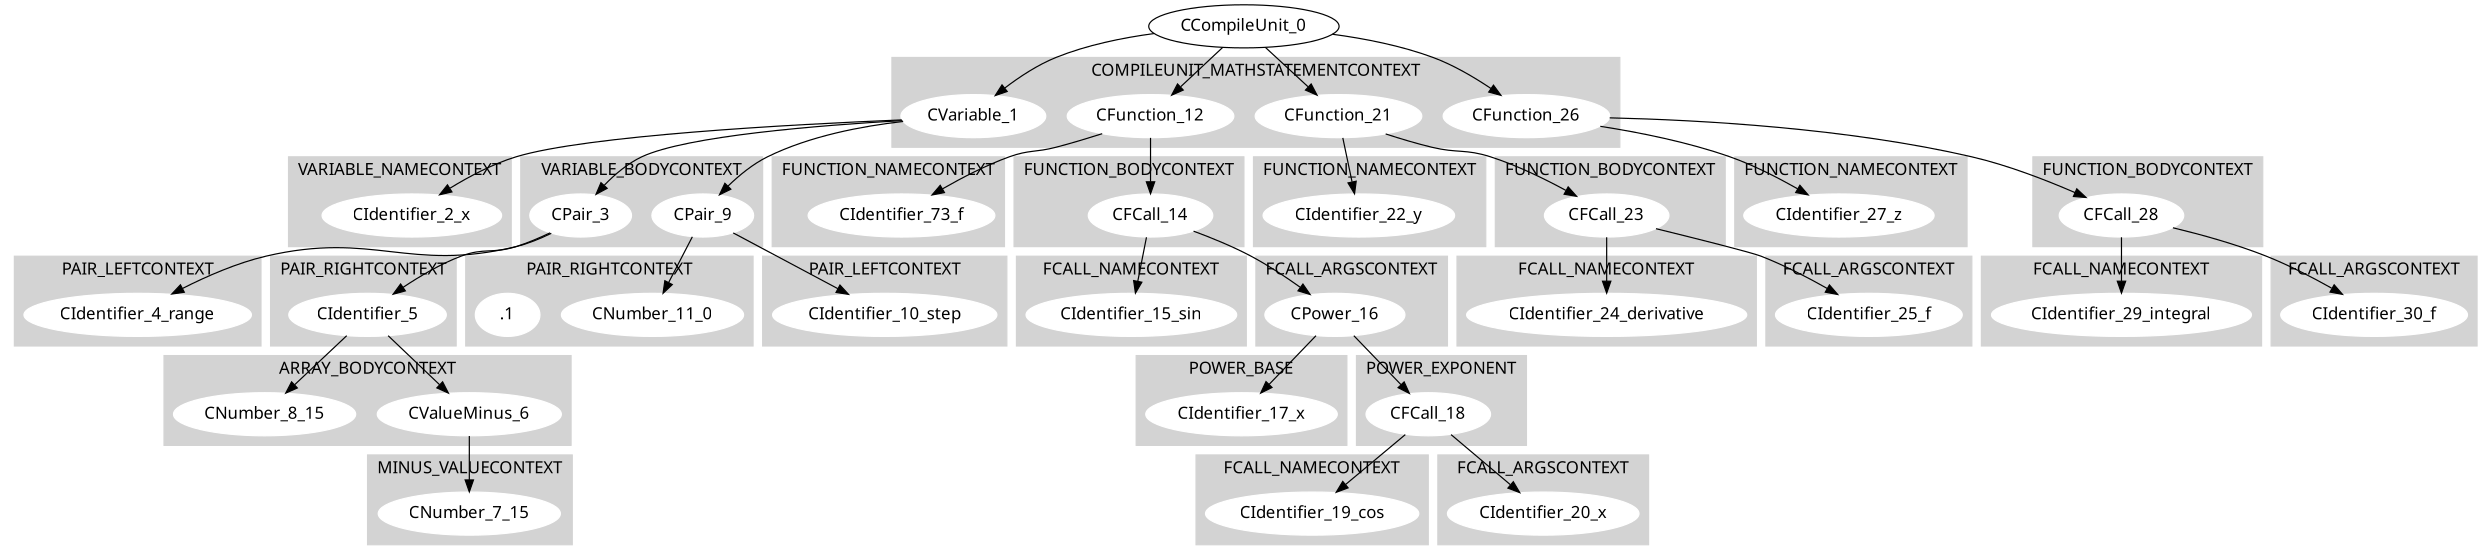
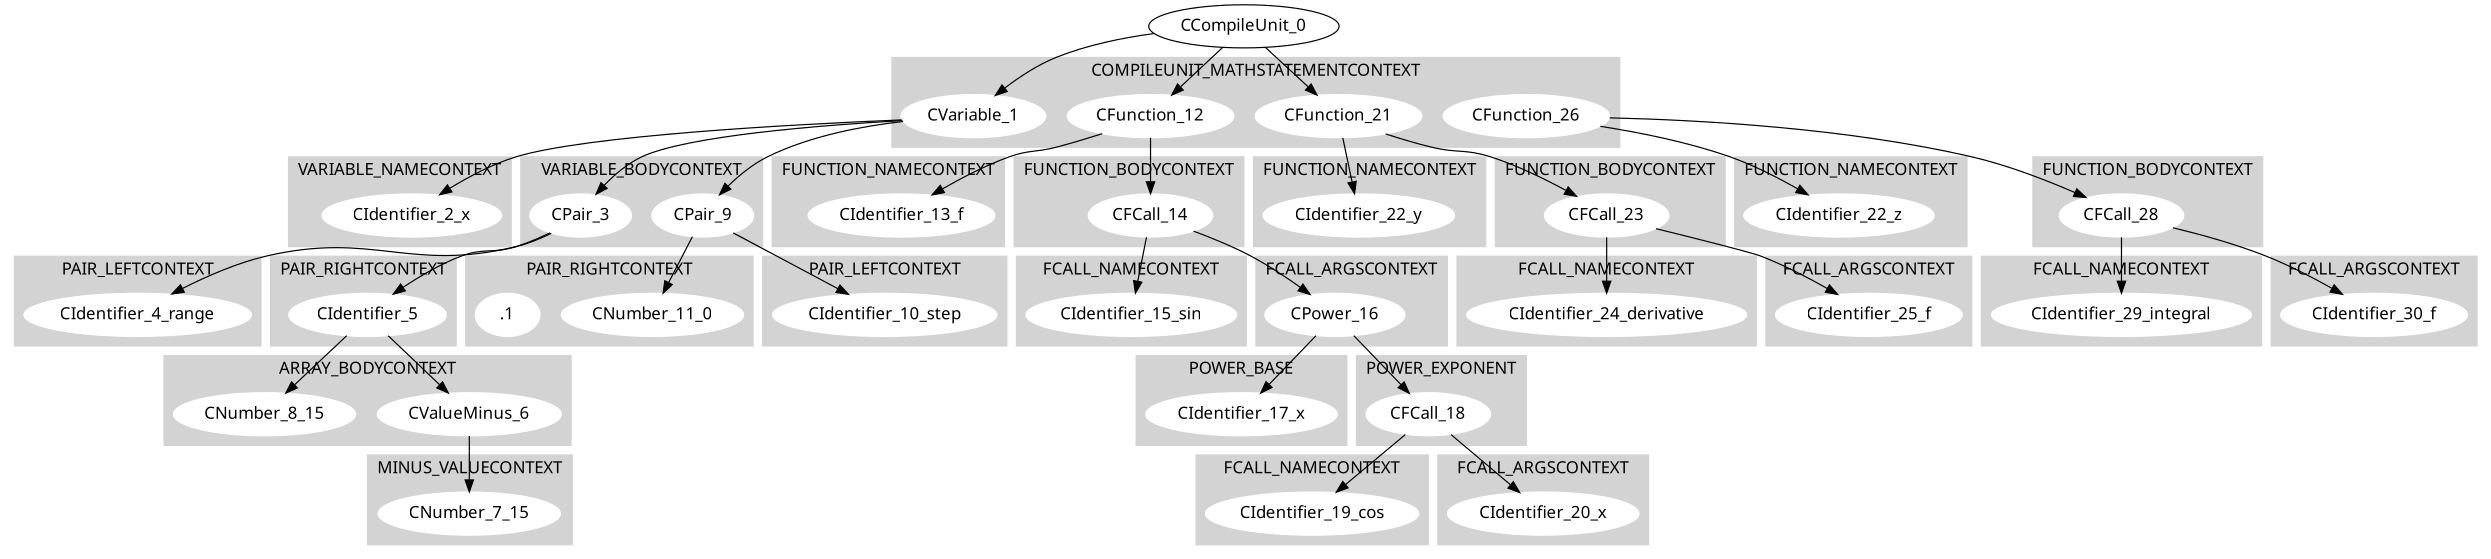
edge "CCompileUnit_0" -> "CFunction_26": removed
node "CIdentifier_73_f": label "CIdentifier_73_f" -> "CIdentifier_13_f"
node "CIdentifier_27_z": label "CIdentifier_27_z" -> "CIdentifier_22_z"
